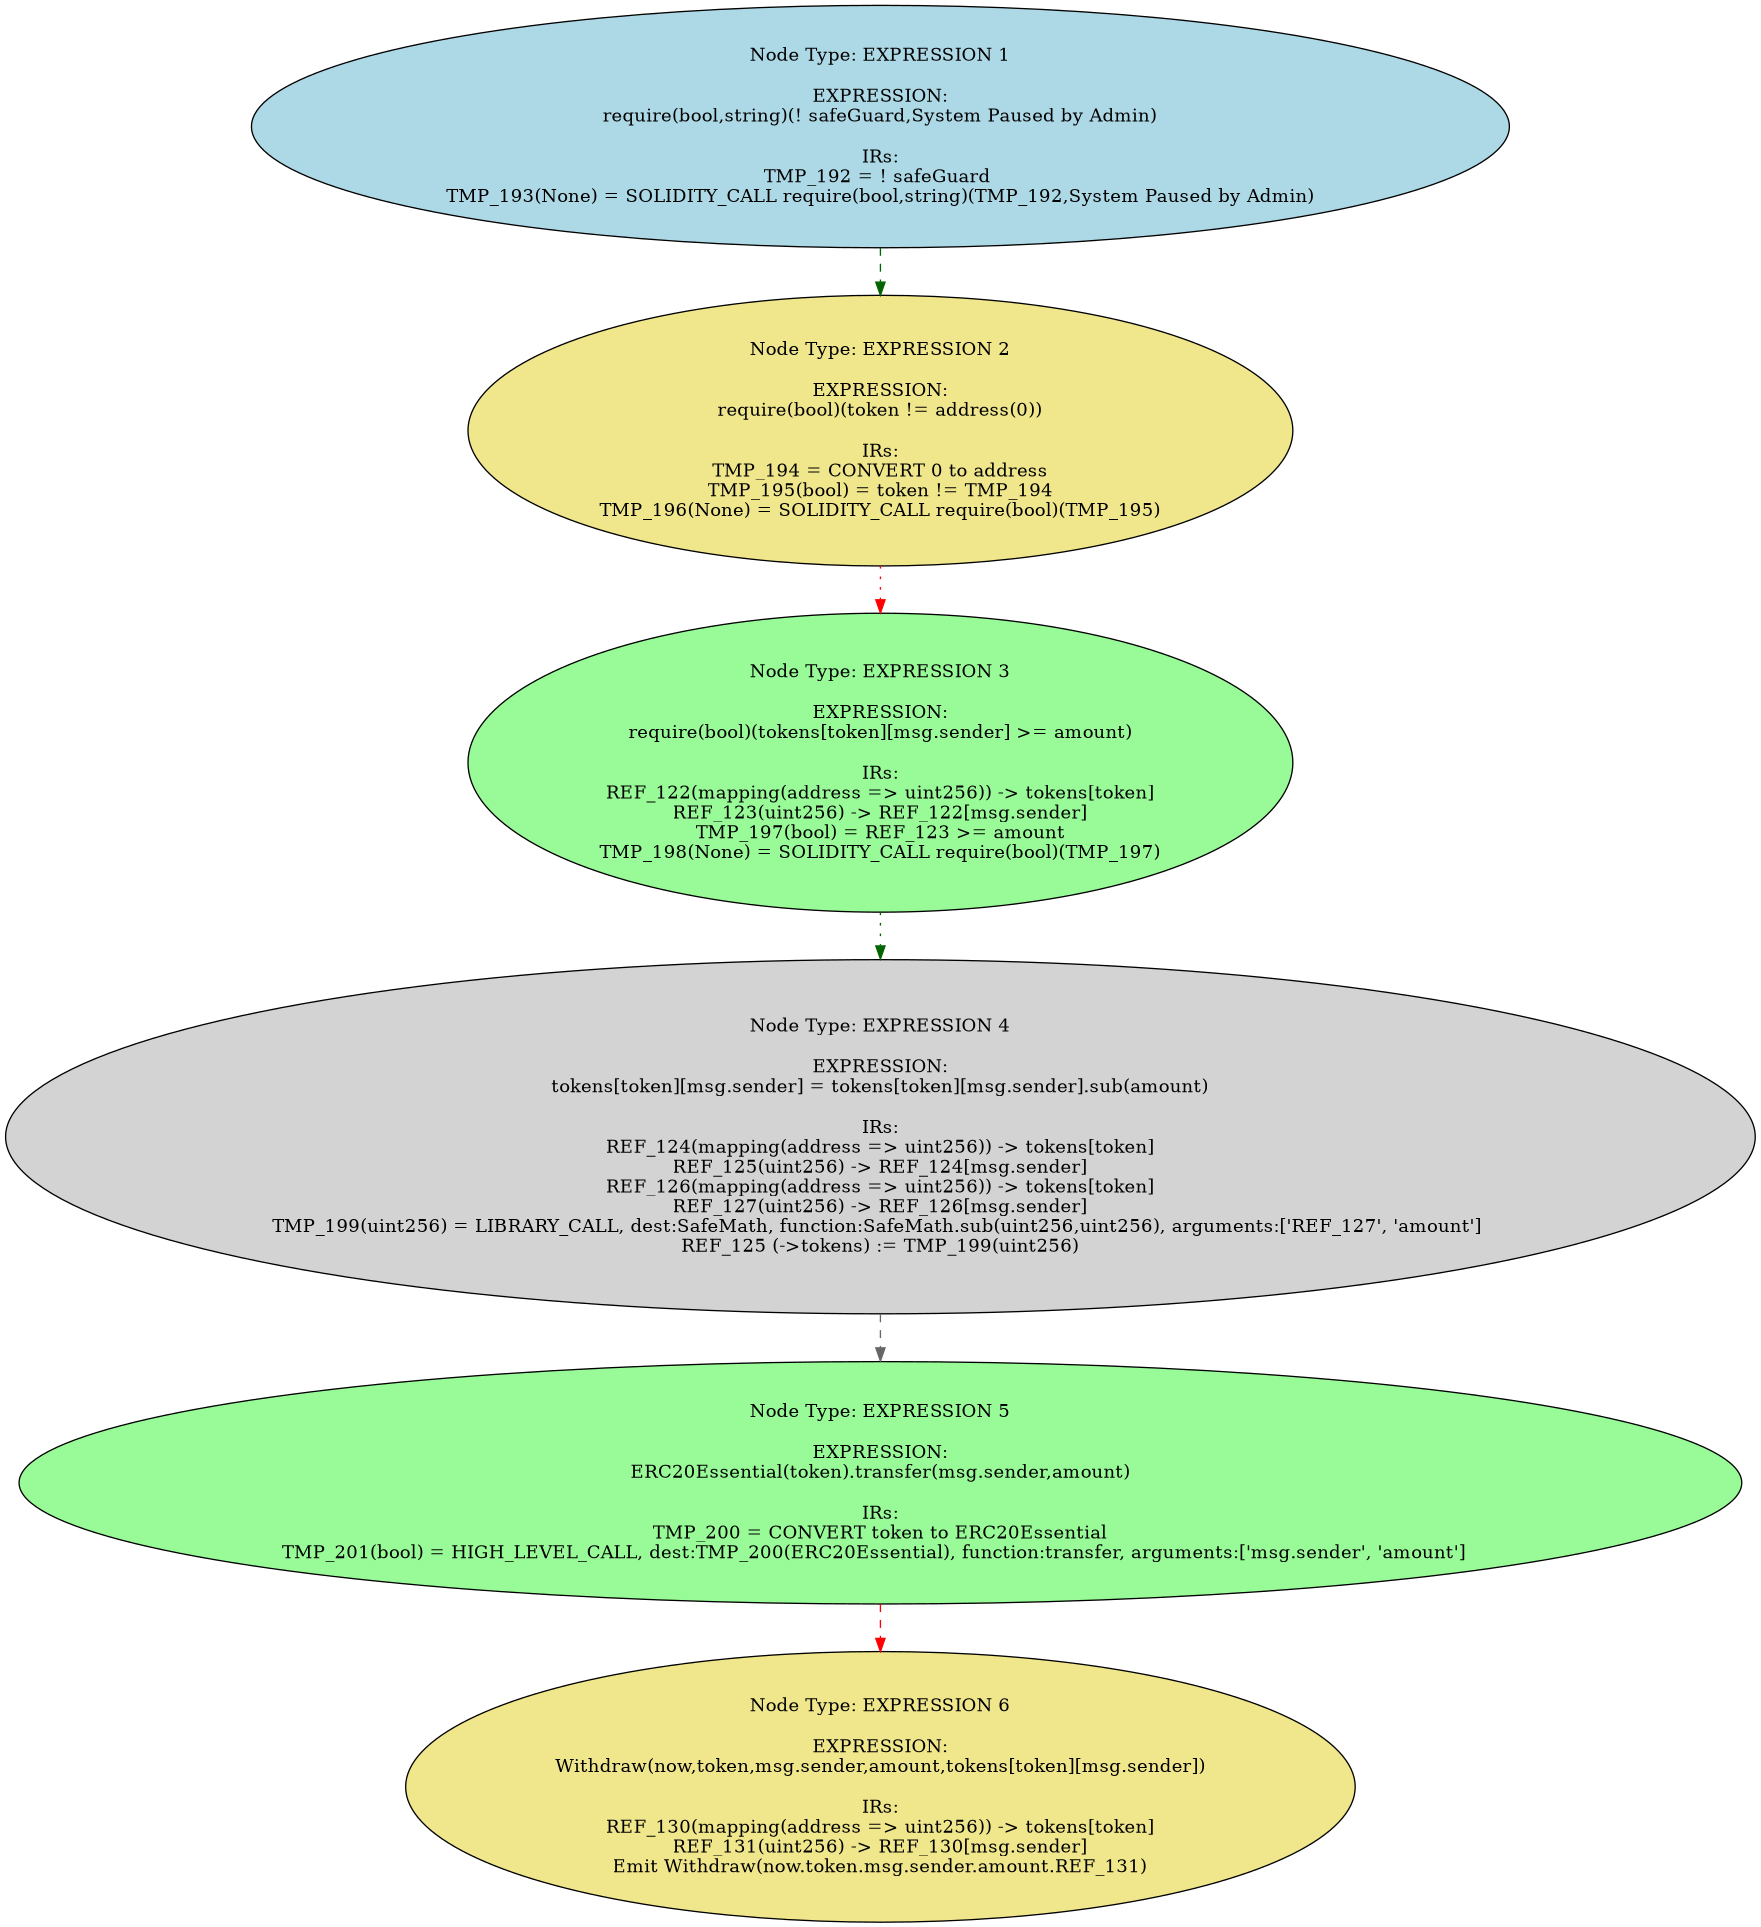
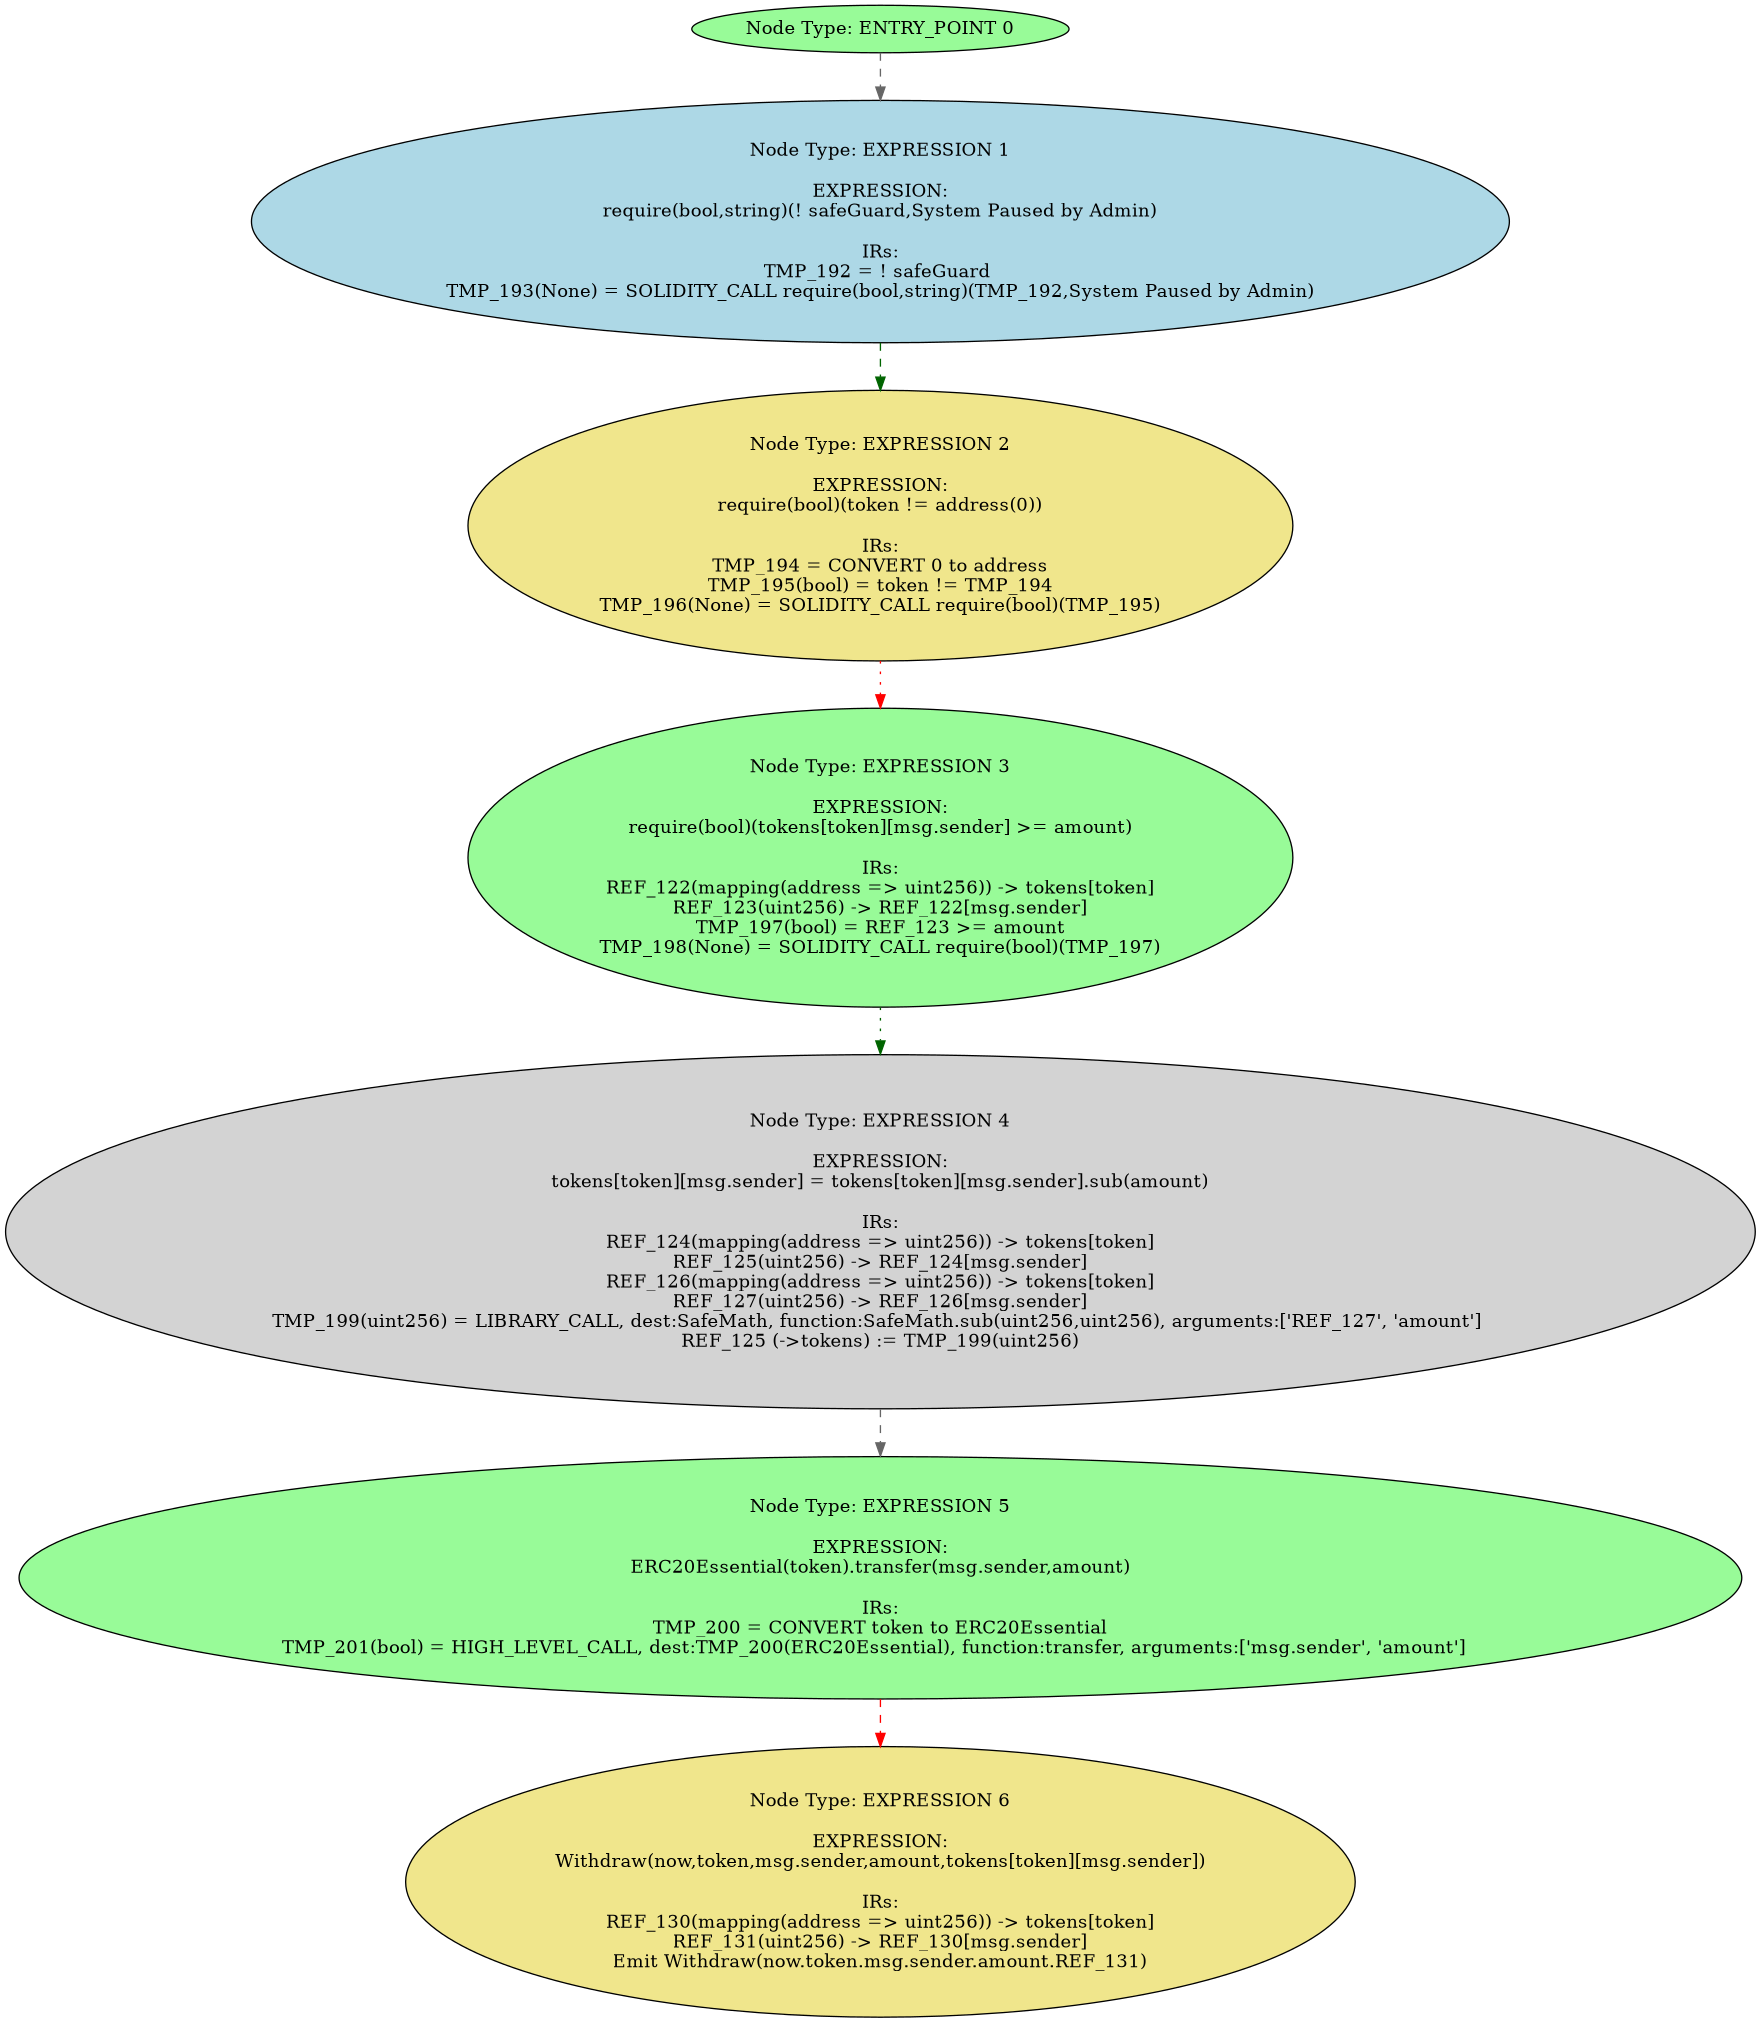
node "Node Type: ENTRY_POINT 0": added
